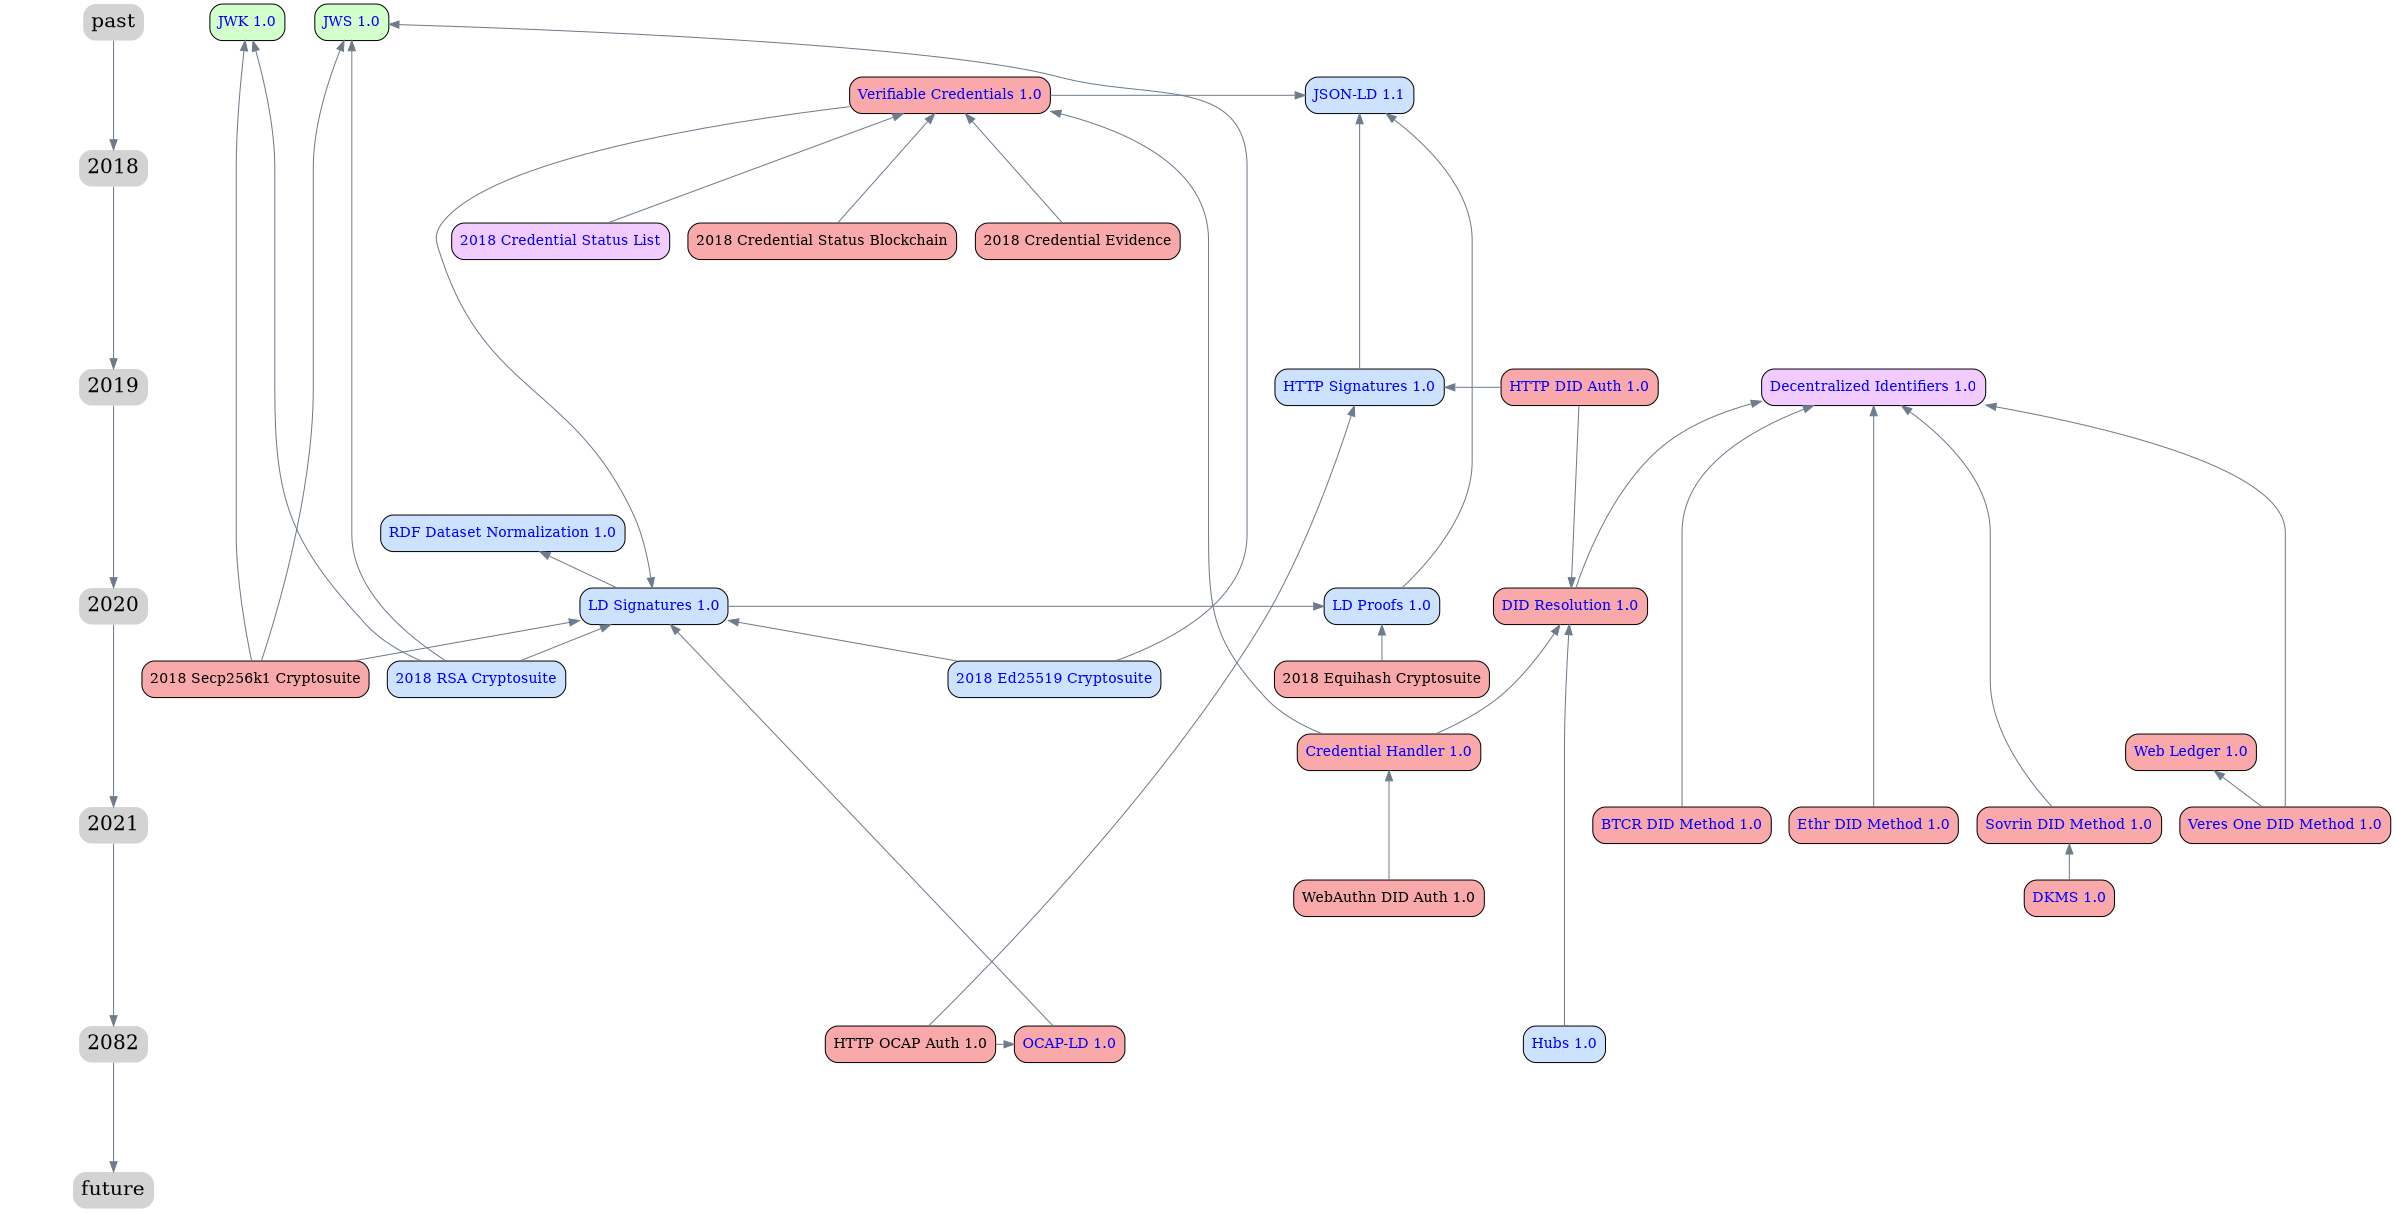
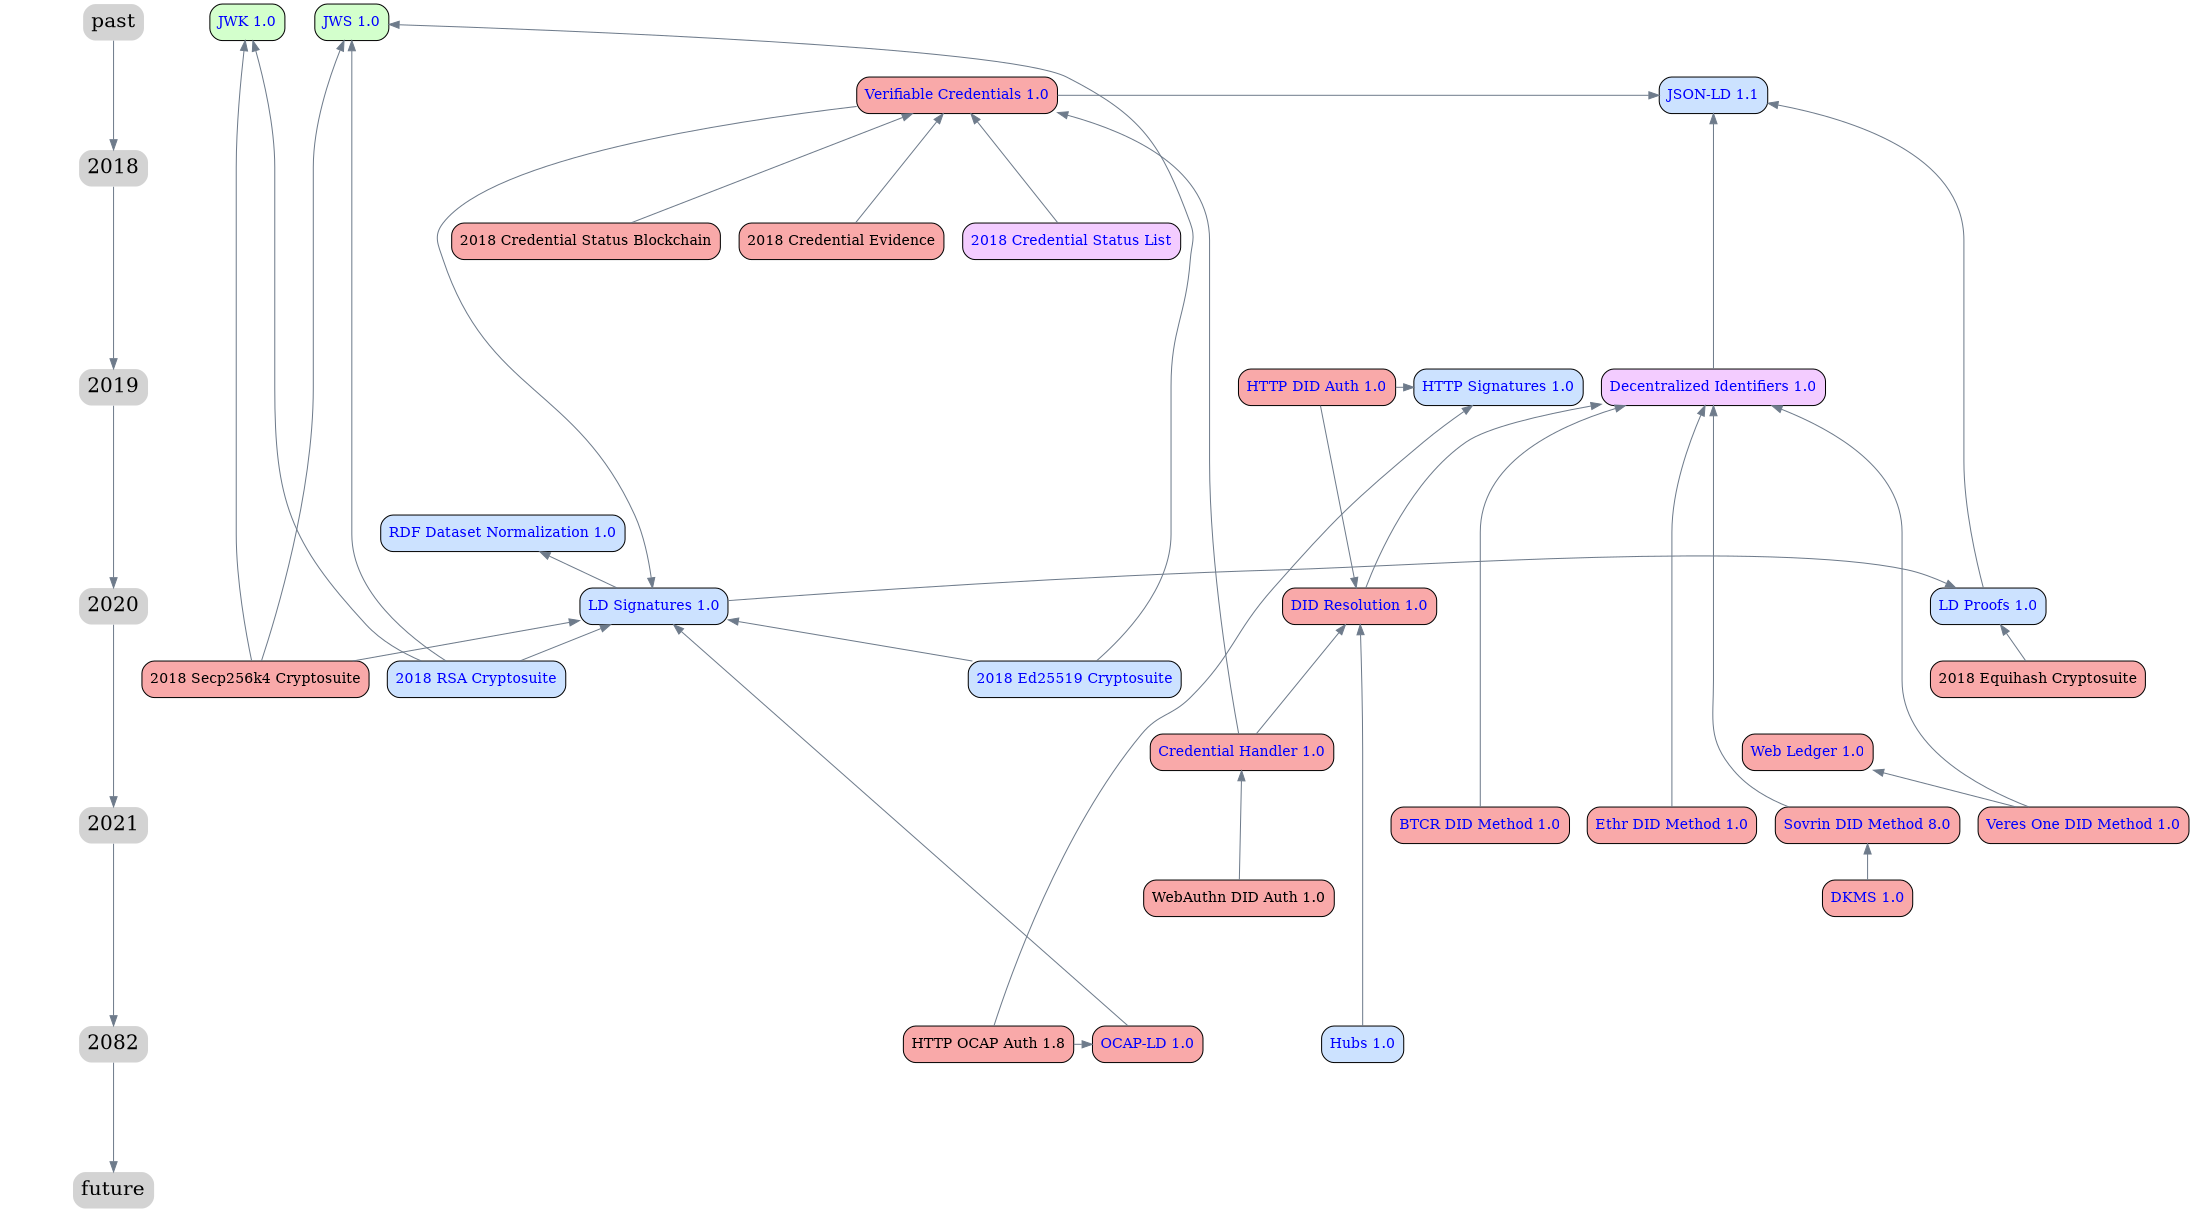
edge "HTTP Signatures 1.0" -> "JSON-LD 1.1": now "Decentralized Identifiers 1.0" -> "JSON-LD 1.1"
node "2018 Secp256k1 Cryptosuite": label "2018 Secp256k1 Cryptosuite" -> "2018 Secp256k4 Cryptosuite"
node "Sovrin DID Method 1.0": label "Sovrin DID Method 1.0" -> "Sovrin DID Method 8.0"
node "HTTP OCAP Auth 1.0": label "HTTP OCAP Auth 1.0" -> "HTTP OCAP Auth 1.8"
